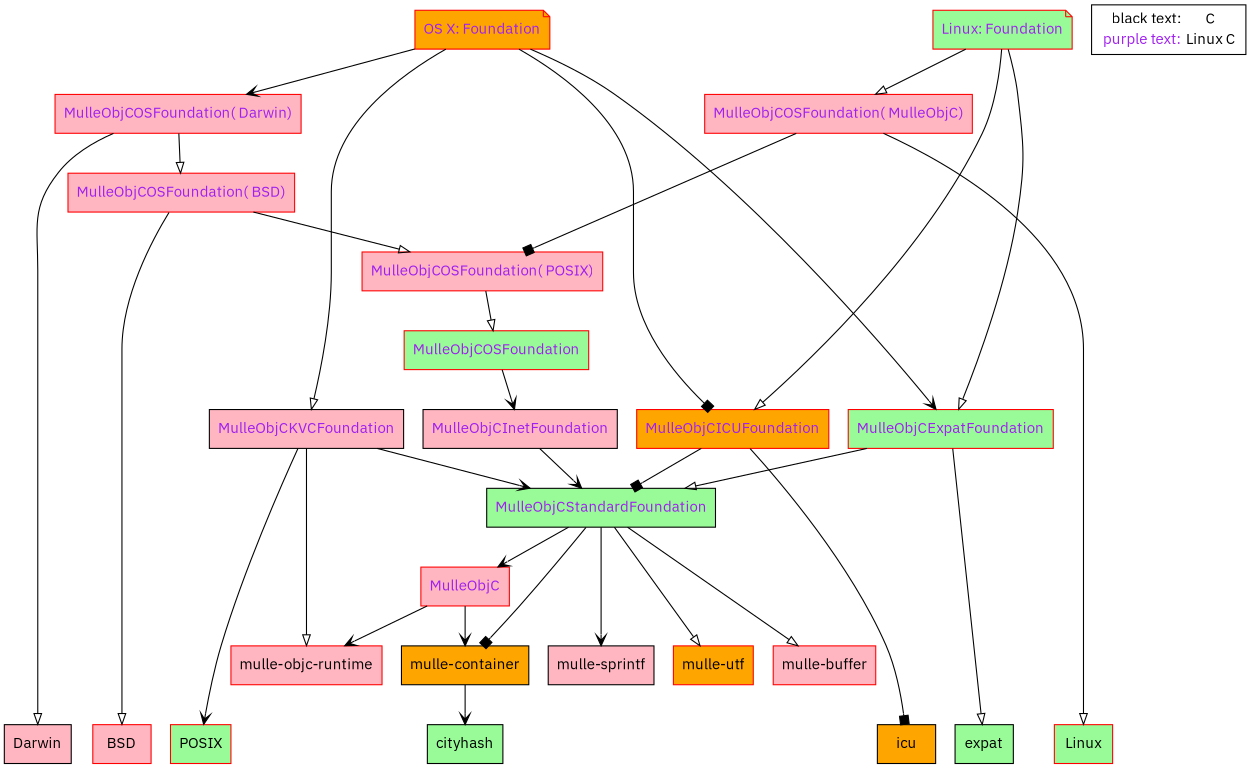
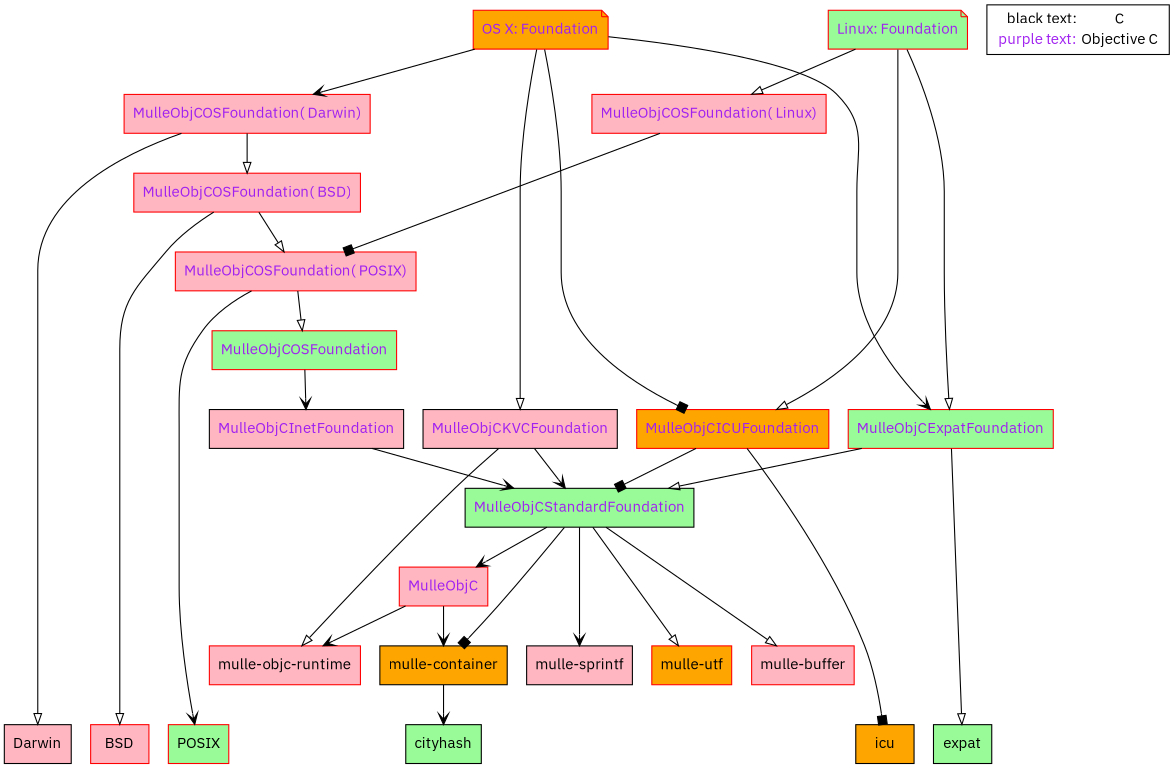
node "black text:": text "Linux C" -> "Objective C"
node "MulleObjCOSFoundation( MulleObjC)": label "MulleObjCOSFoundation( MulleObjC)" -> "MulleObjCOSFoundation( Linux)"
edge "MulleObjCKVCFoundation" -> "POSIX": now "MulleObjCOSFoundation( POSIX)" -> "POSIX"
node "Linux": removed
